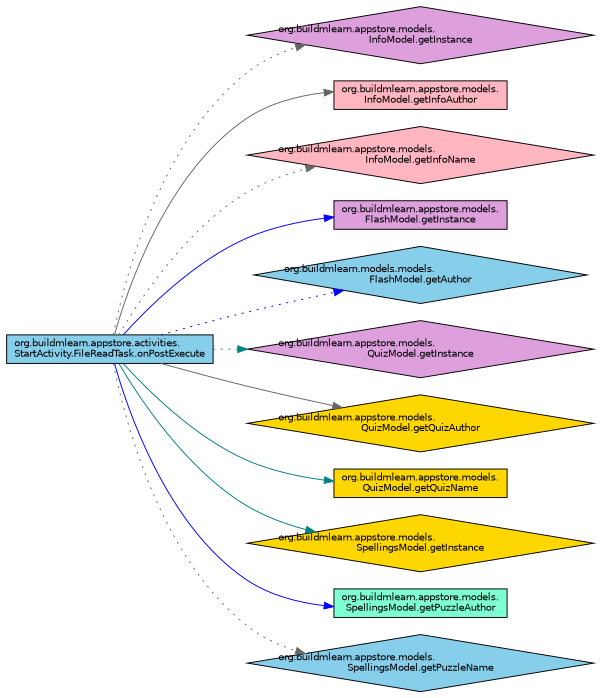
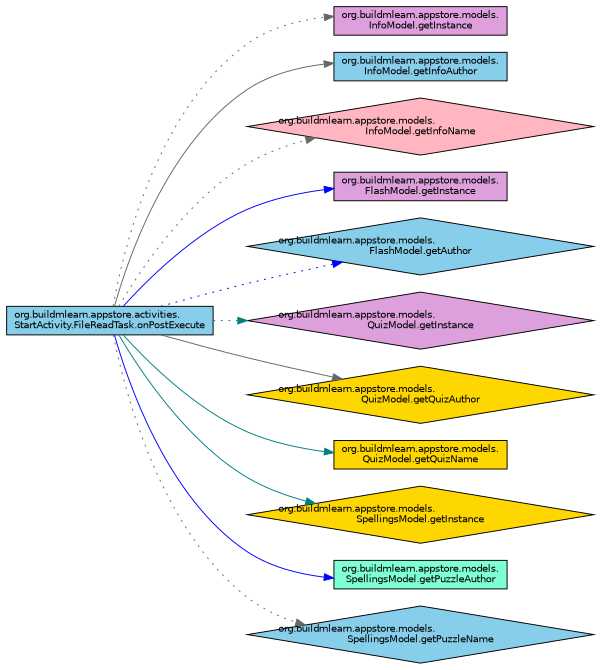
node "org.buildmlearn.appstore.models. InfoModel.getInstance": shape diamond -> box
node "org.buildmlearn.appstore.models. InfoModel.getInfoAuthor": fillcolor lightpink -> skyblue
node "org.buildmlearn.models.models. FlashModel.getAuthor": label "org.buildmlearn.models.models. FlashModel.getAuthor" -> "org.buildmlearn.appstore.models. FlashModel.getAuthor"
